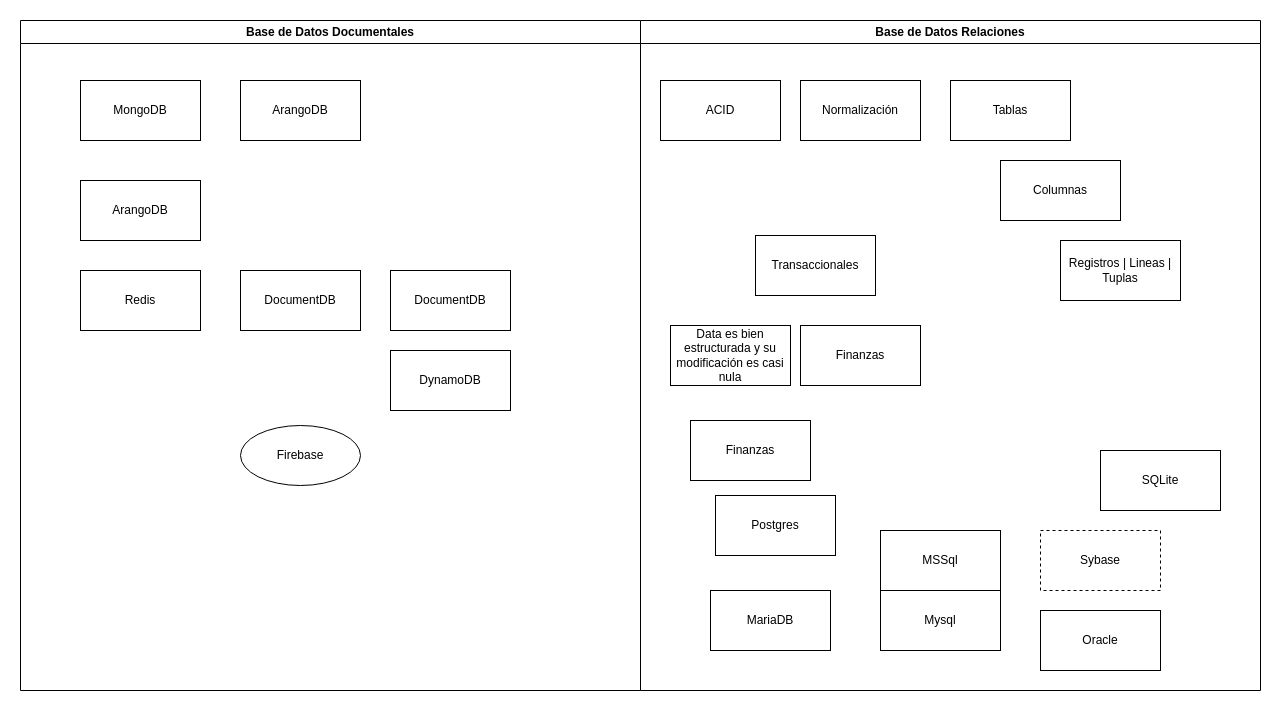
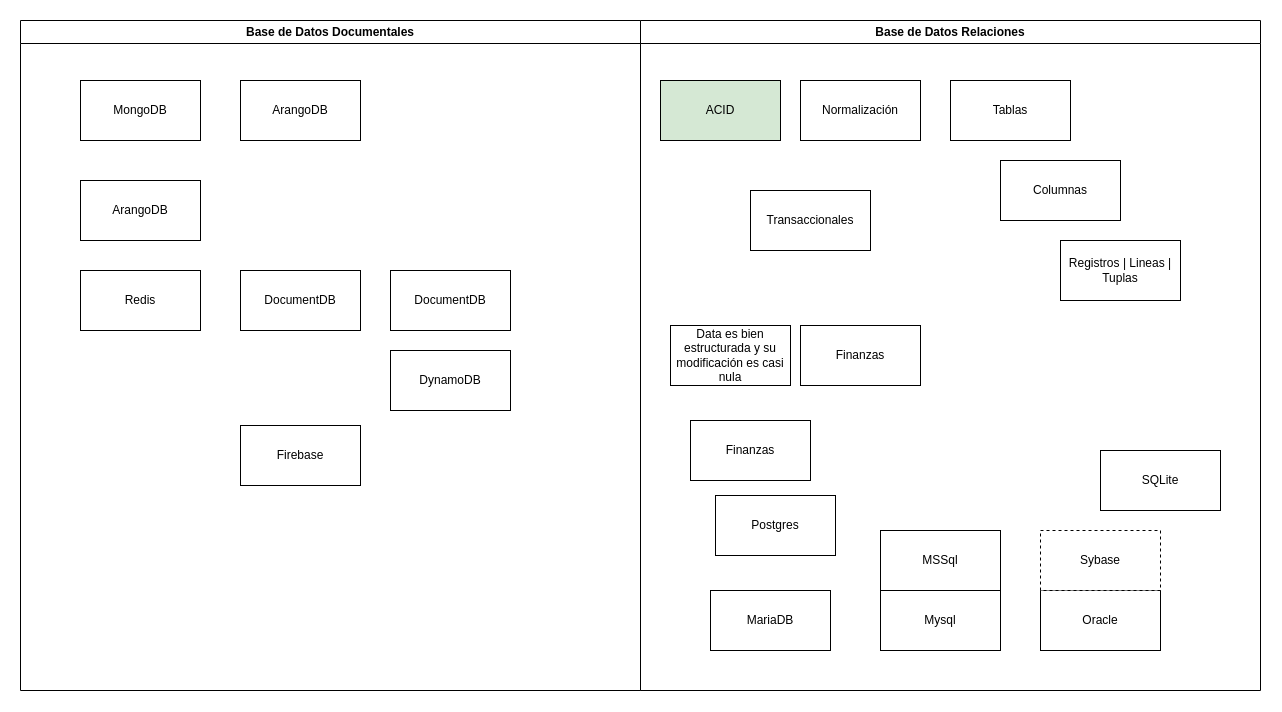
node "ACID": fillcolor #ffffff -> #d5e8d4
node "Transaccionales": moved (816, 266) -> (811, 221)
node "Firebase": shape ellipse -> rectangle
node "Oracle": moved (1101, 641) -> (1101, 621)
